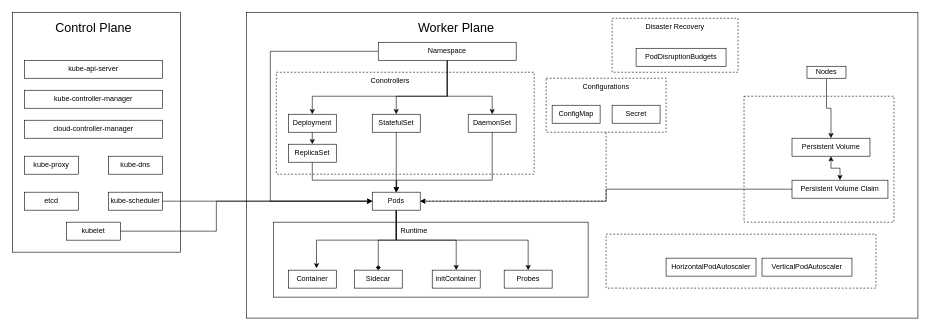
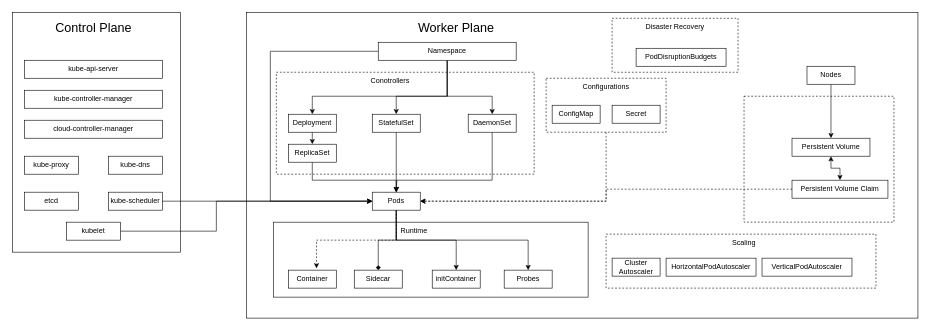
node "Nodes": size 39x12 -> 48x18
edge "Persistent Volume Claim" -> "Pods": style solid -> dashed
edge "Pods" -> "Container": style solid -> dashed
node "Scaling": added
node "Cluster Autoscaler": added
